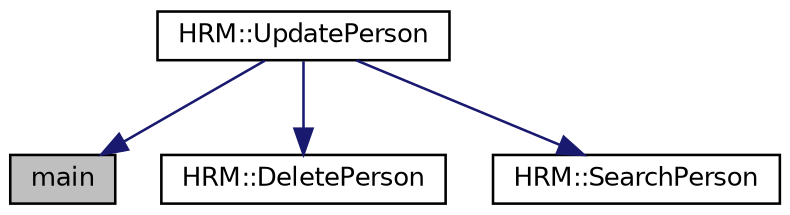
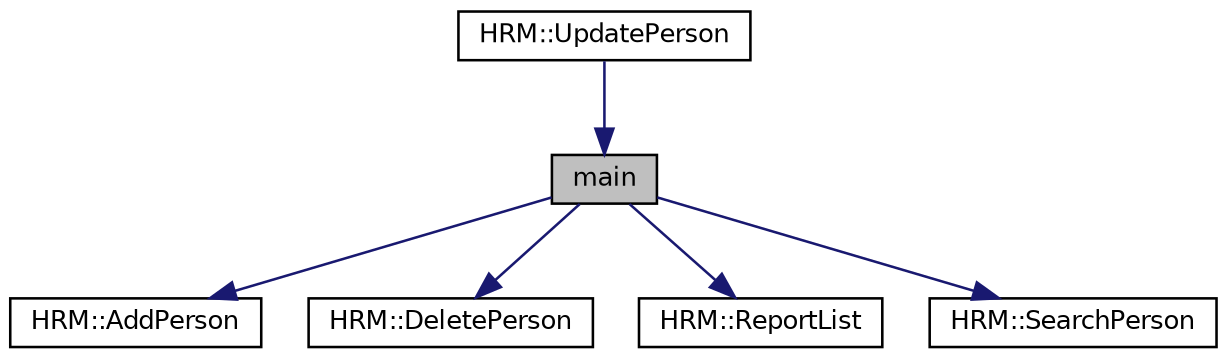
edge "HRM::UpdatePerson" -> "HRM::DeletePerson": now "main" -> "HRM::DeletePerson"
edge "HRM::UpdatePerson" -> "HRM::SearchPerson": now "main" -> "HRM::SearchPerson"
node "HRM::AddPerson": added
node "HRM::ReportList": added
